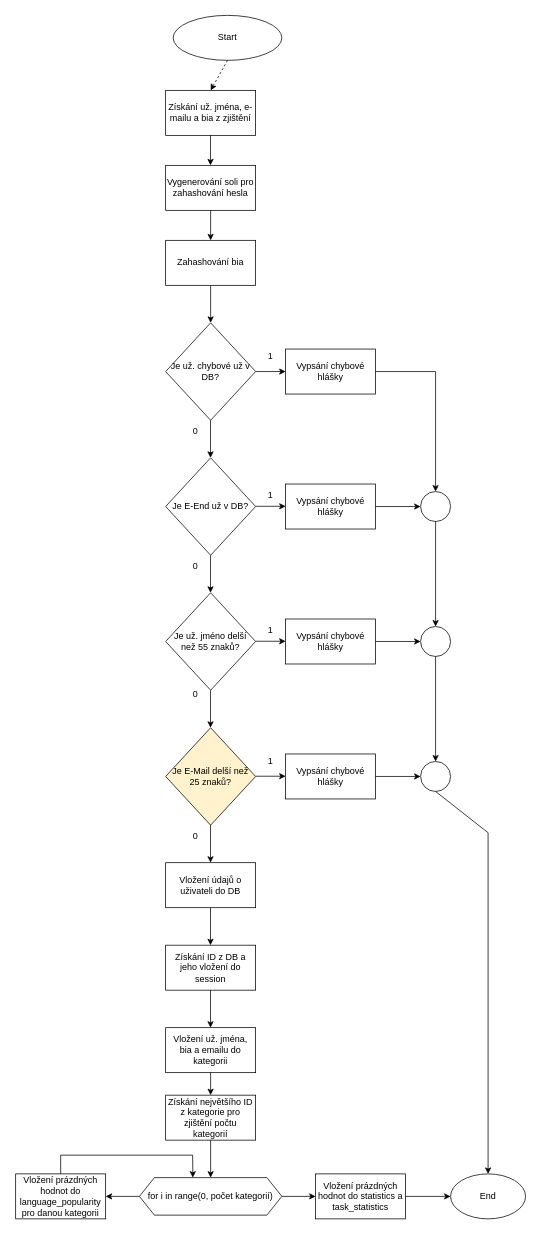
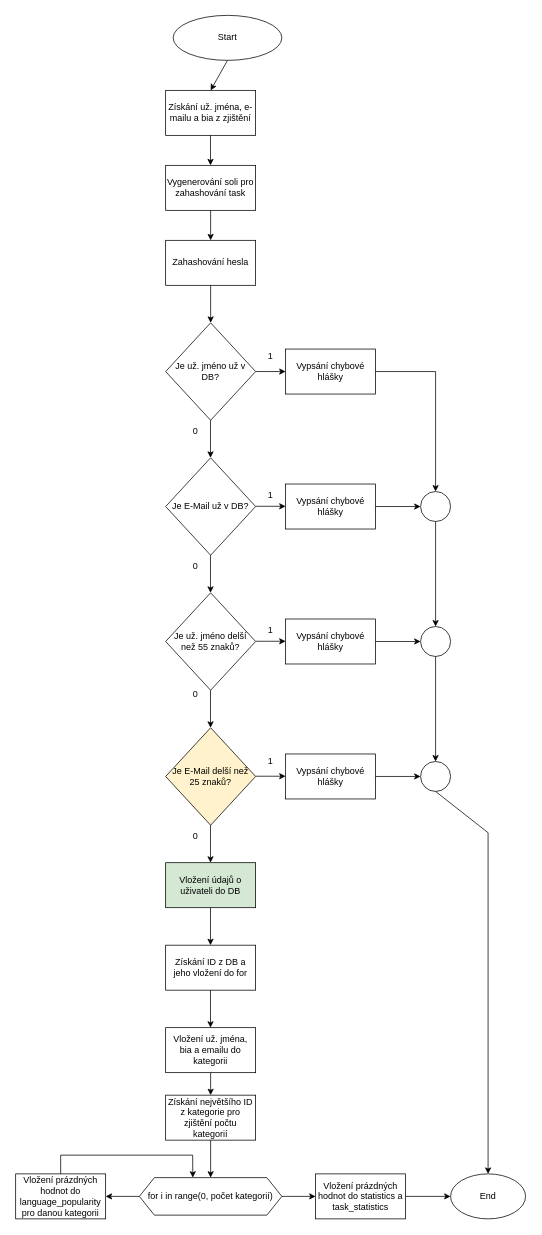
edge "Start" -> "Získání už. jména, e-mailu a bia z zjištění": style dashed -> solid
node "Vygenerování soli pro zahashování hesla": label "Vygenerování soli pro zahashování hesla" -> "Vygenerování soli pro zahashování task"
node "Zahashování bia": label "Zahashování bia" -> "Zahashování hesla"
node "Je už. chybové už v DB?": label "Je už. chybové už v DB?" -> "Je už. jméno už v DB?"
node "Je E-End už v DB?": label "Je E-End už v DB?" -> "Je E-Mail už v DB?"
node "Vložení údajů o uživateli do DB": fillcolor #ffffff -> #d5e8d4
node "Získání ID z DB a jeho vložení do session": label "Získání ID z DB a jeho vložení do session" -> "Získání ID z DB a jeho vložení do for"
